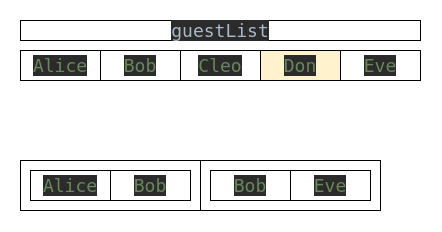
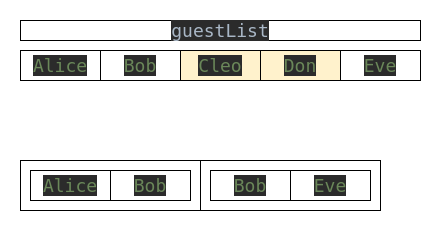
node "Cleo": fillcolor #ffffff -> #fff2cc
